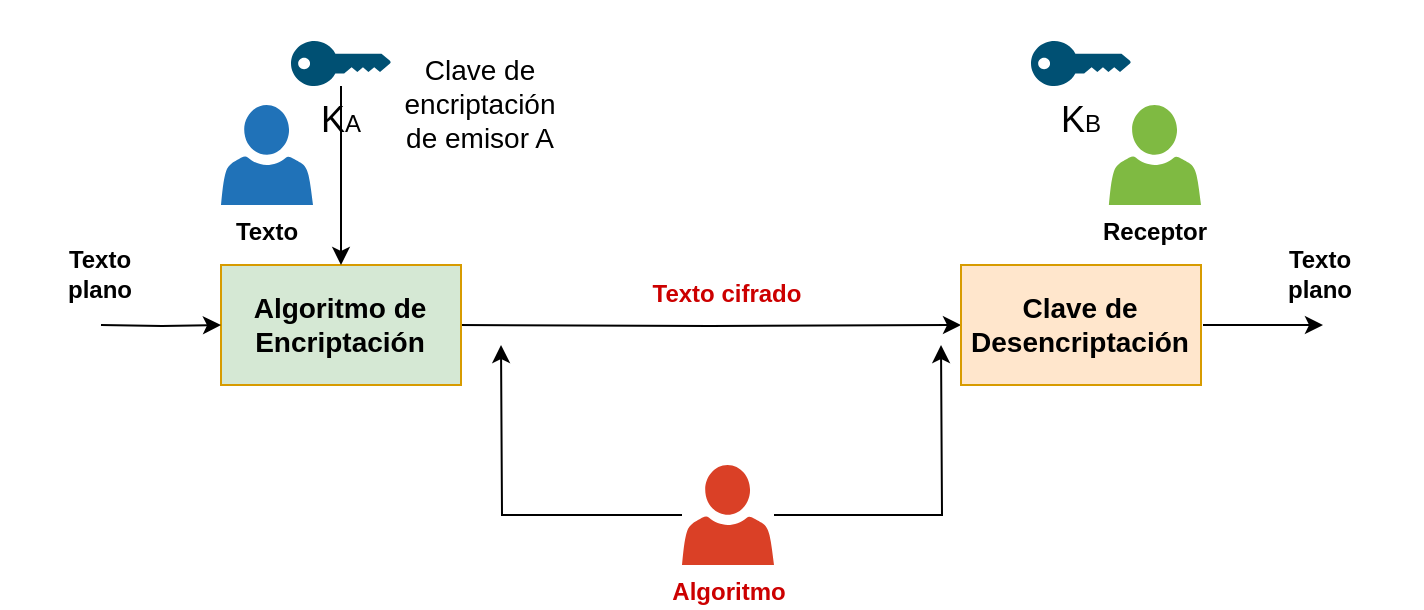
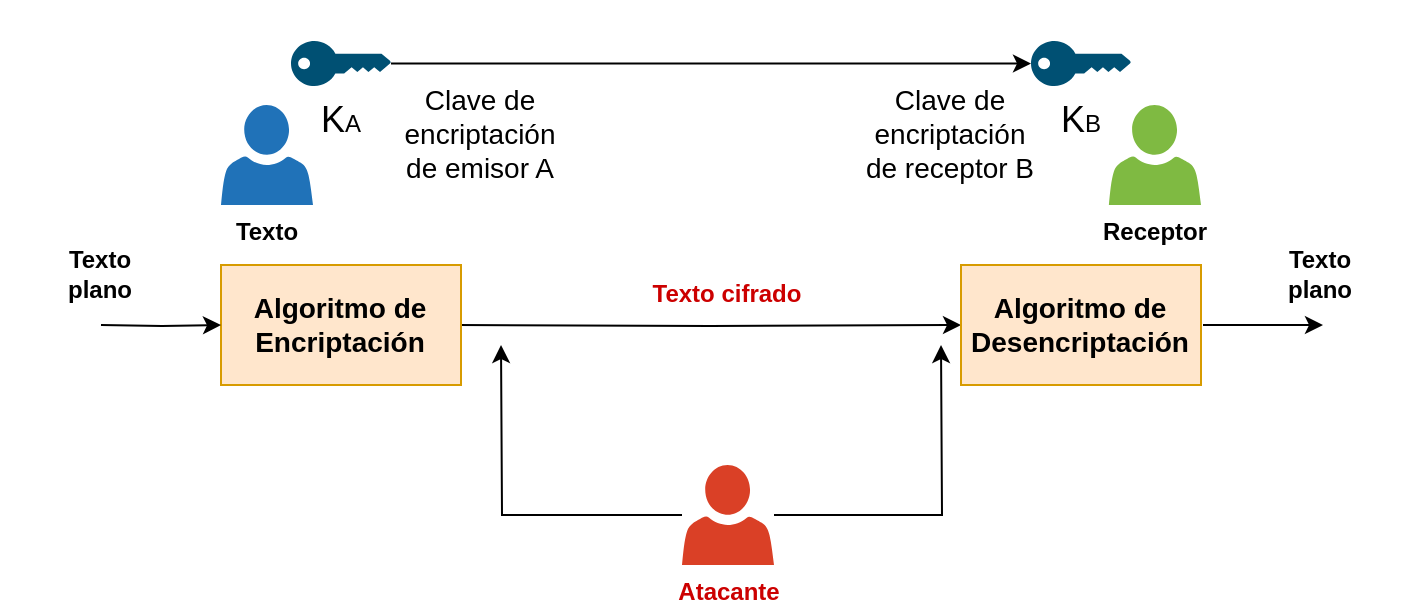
node "Clave de encriptación de emisor A": moved (481, 105) -> (481, 135)
node "Clave de encriptación de receptor B": added
edge "KA" -> "Algoritmo de Encriptación": now "KA" -> "KB"
node "Algoritmo de Encriptación": fillcolor #d5e8d4 -> #ffe6cc
node "Clave de Desencriptación": label "Clave de Desencriptación" -> "Algoritmo de Desencriptación"
node "Algoritmo": label "Algoritmo" -> "Atacante"
